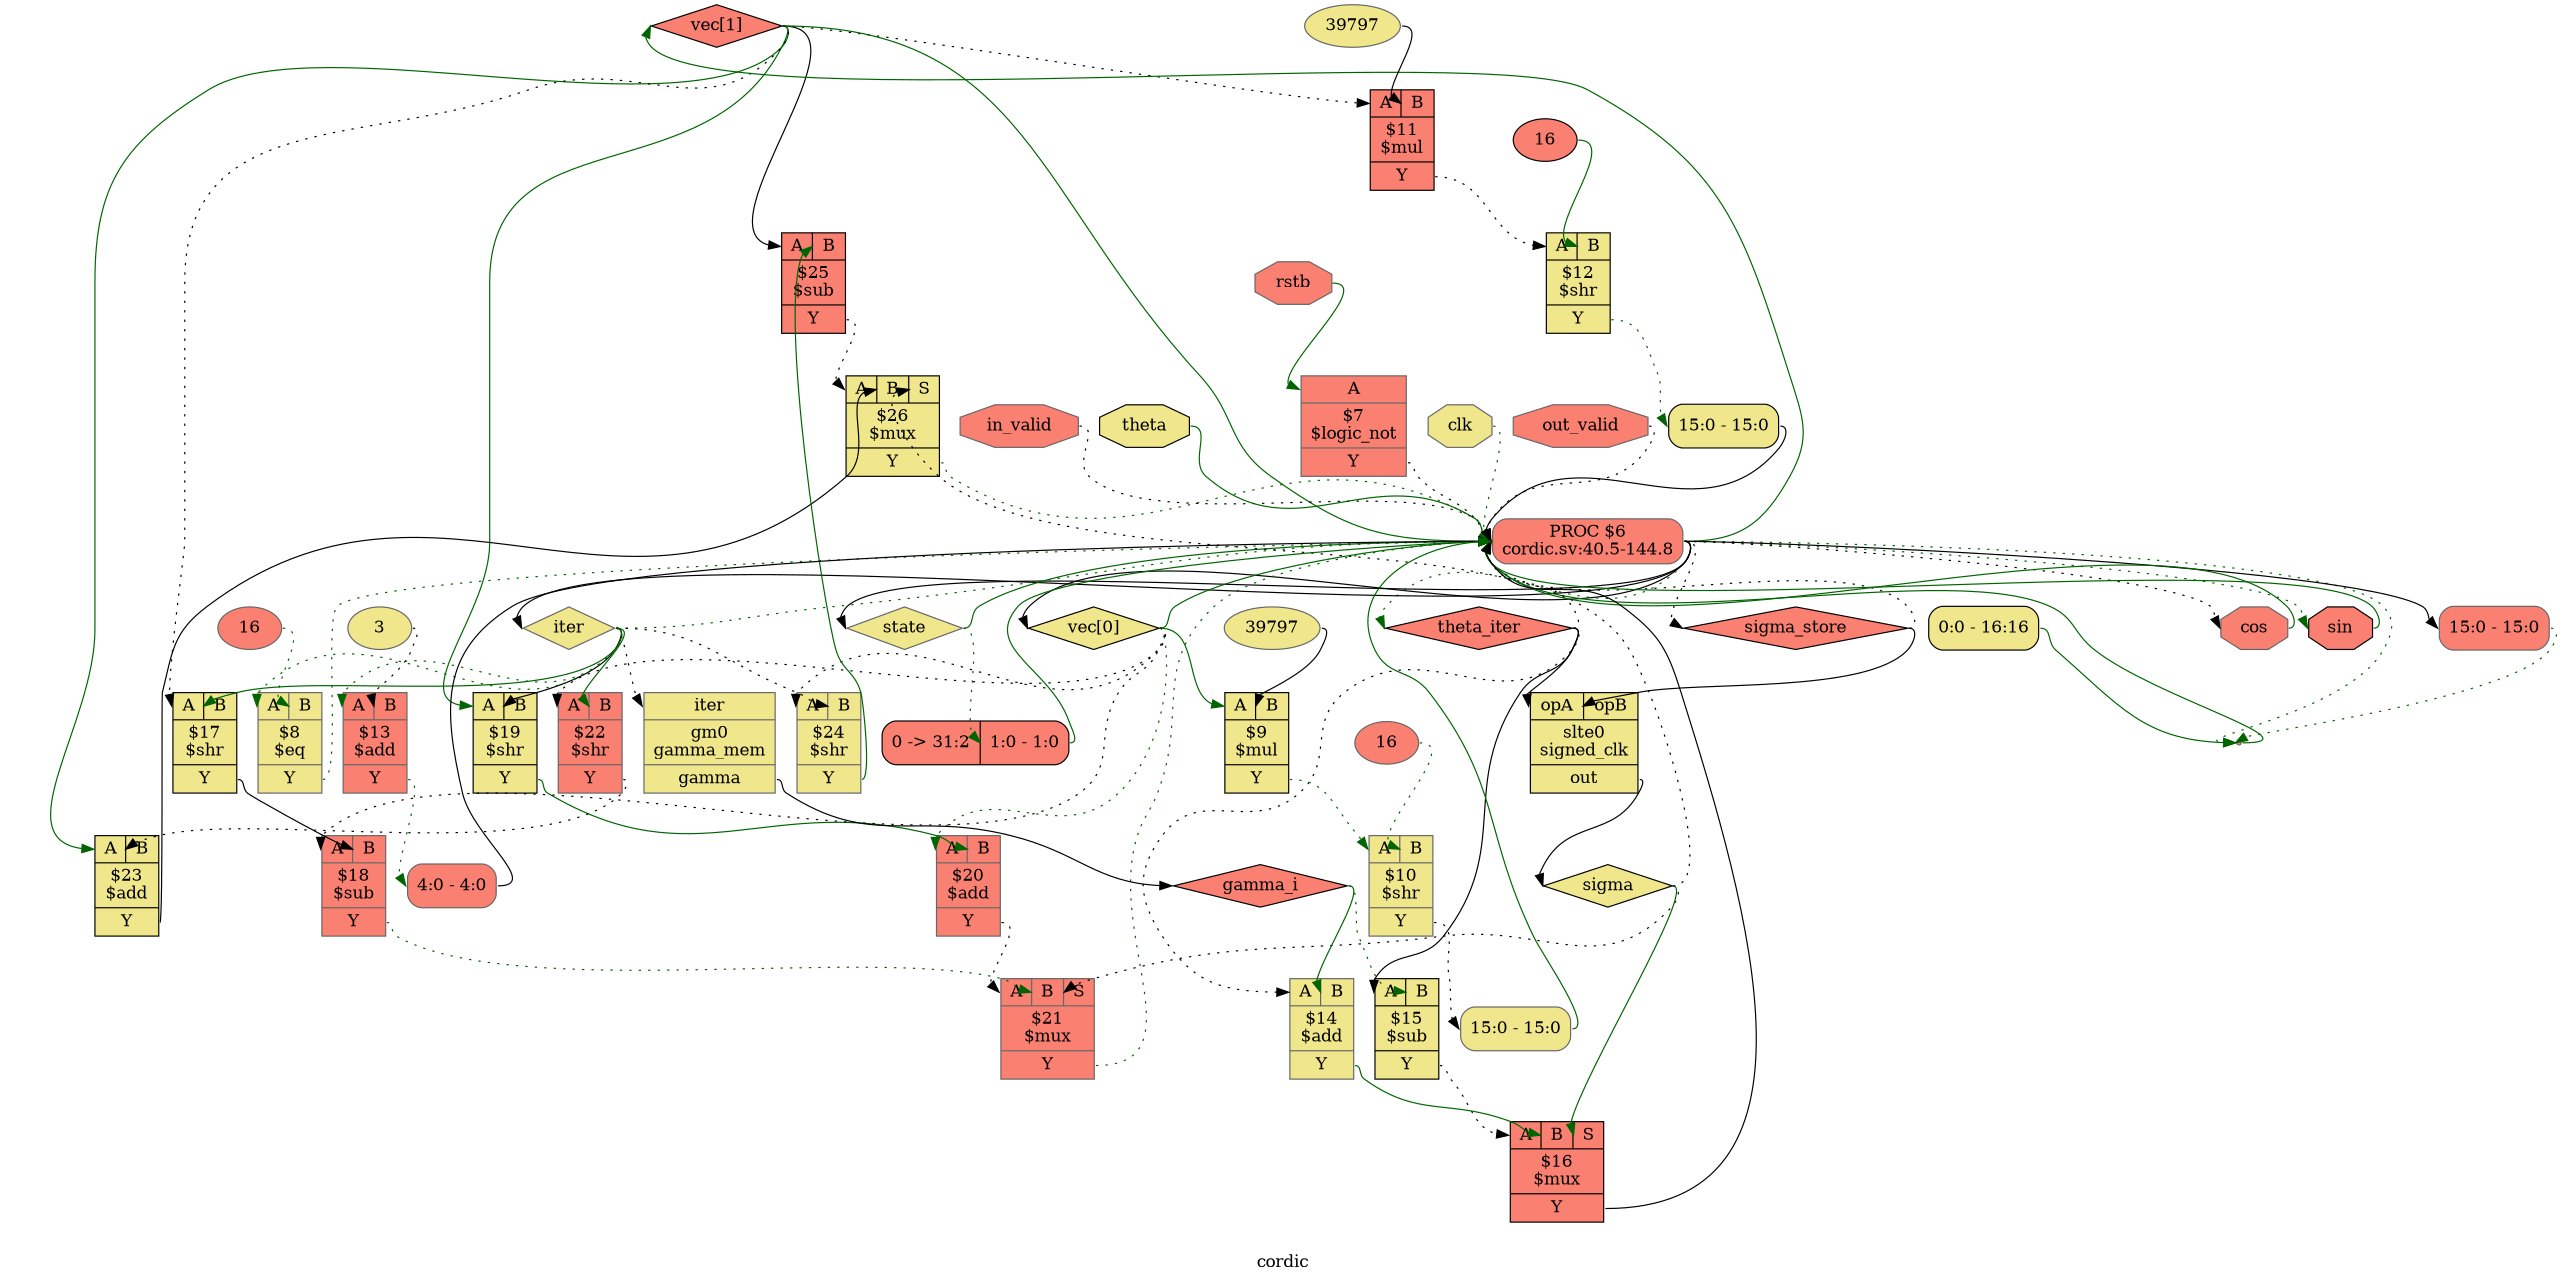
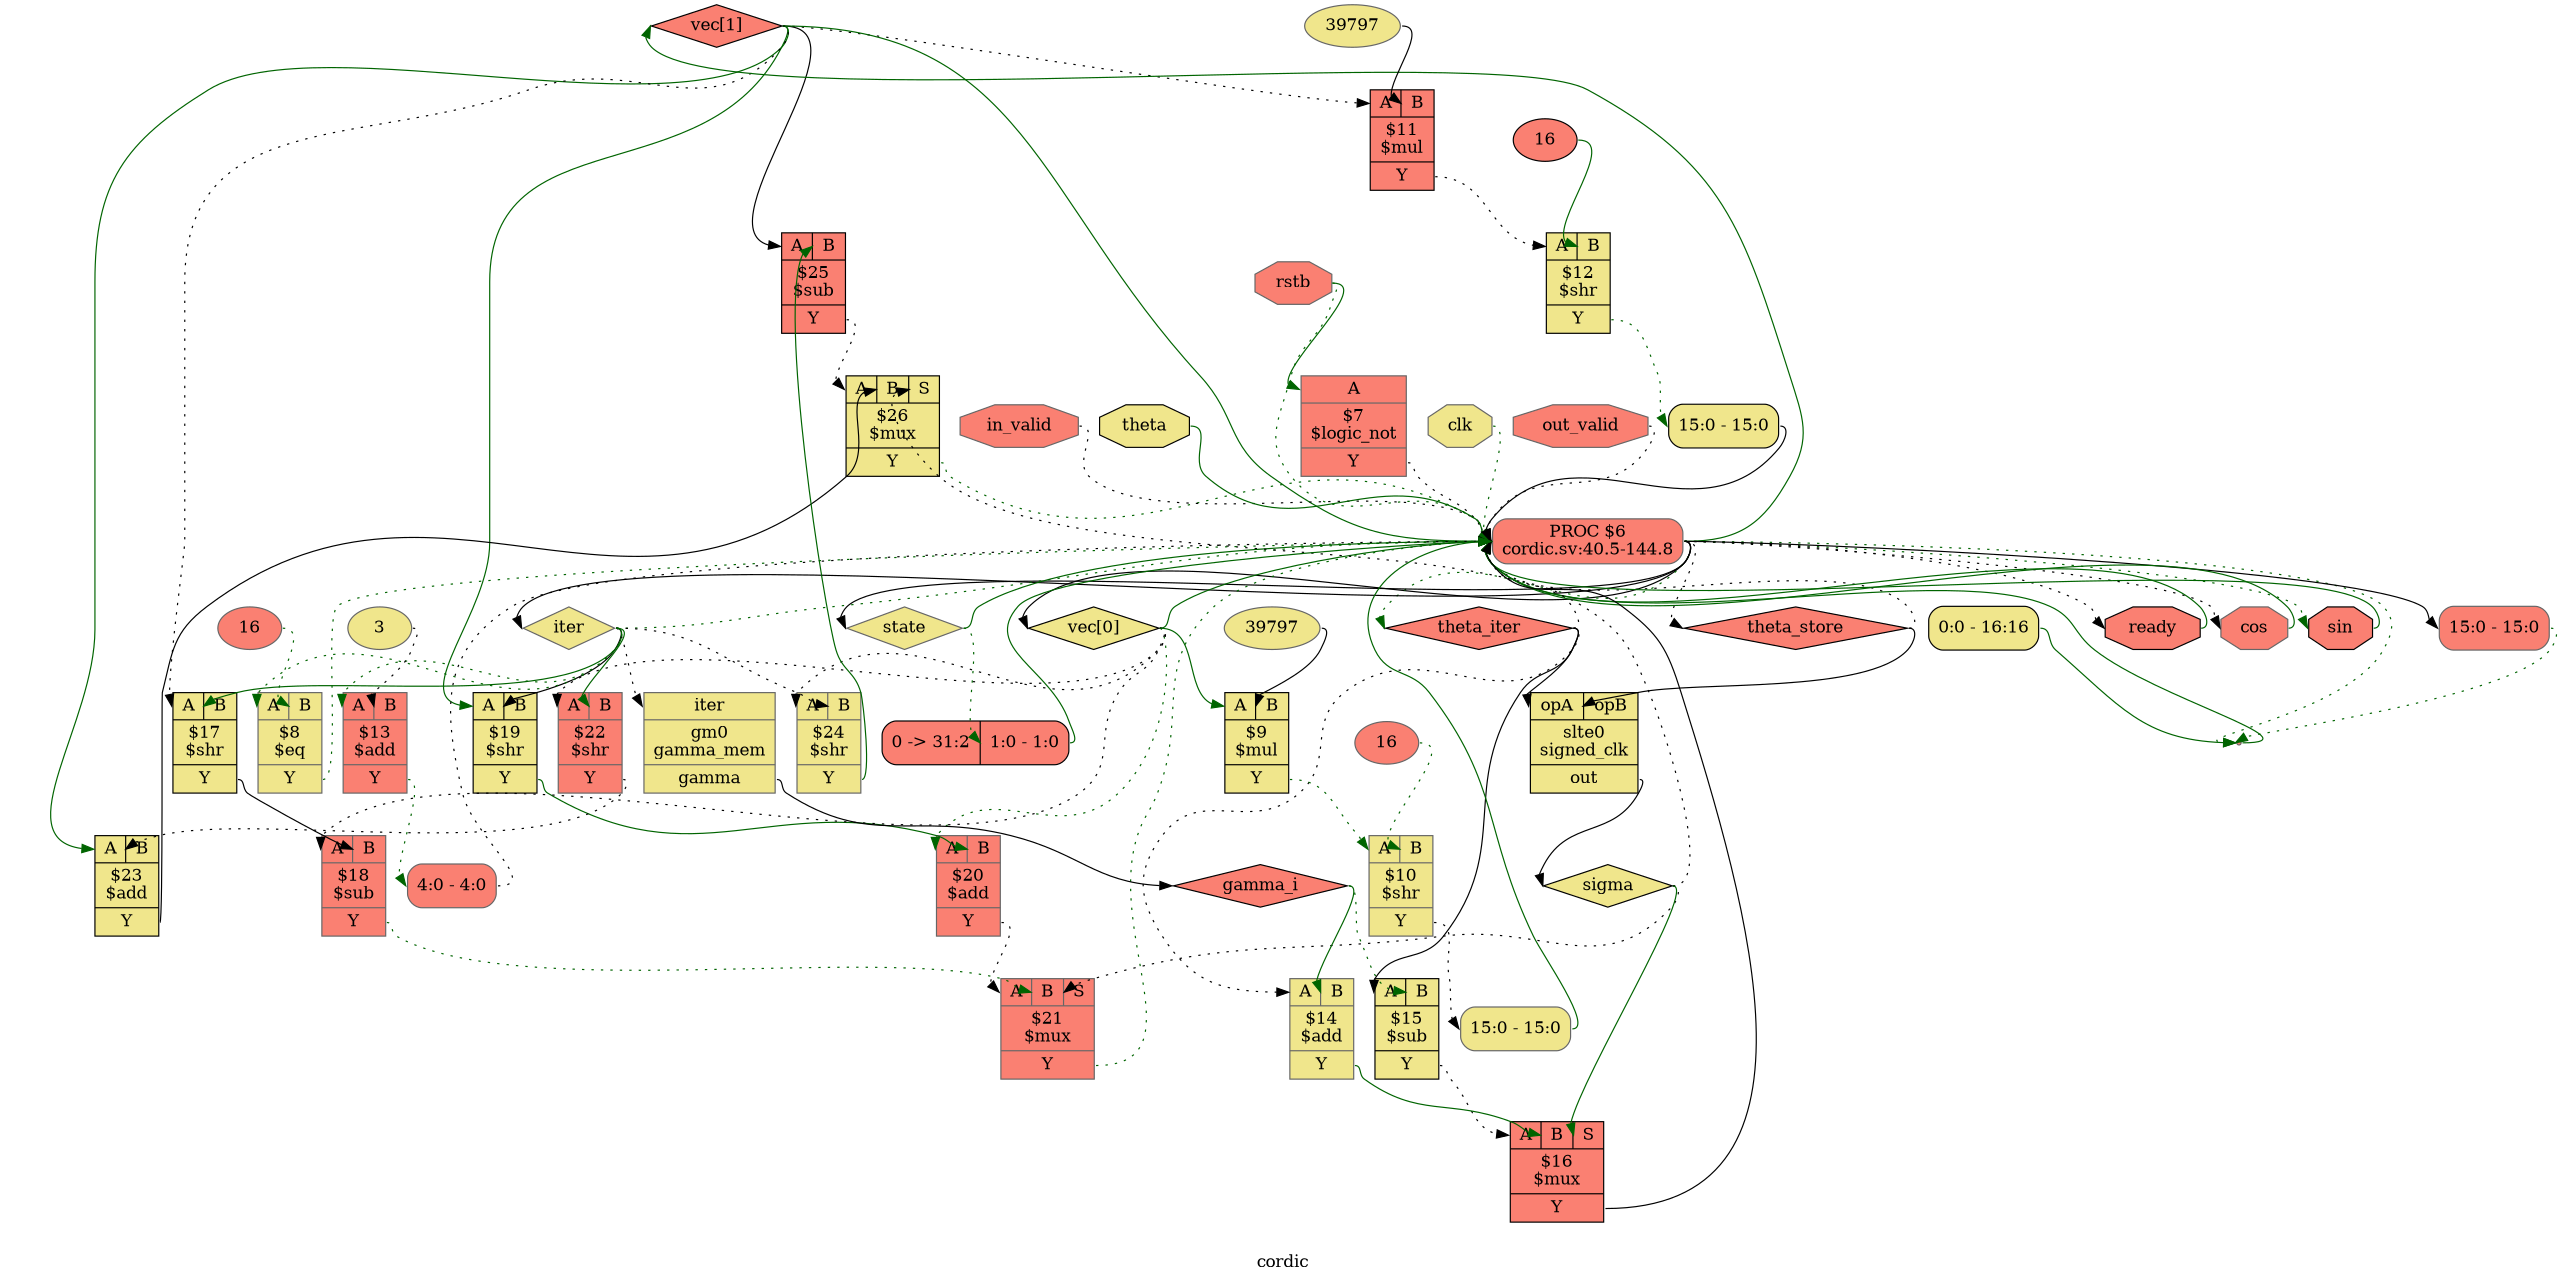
edge "rstb" -> "PROC $6 cordic.sv:40.5-144.8": added
edge "4:0 - 4:0" -> "PROC $6 cordic.sv:40.5-144.8": style solid -> dotted
node "sigma_store": label "sigma_store" -> "theta_store"
node "ready": added
